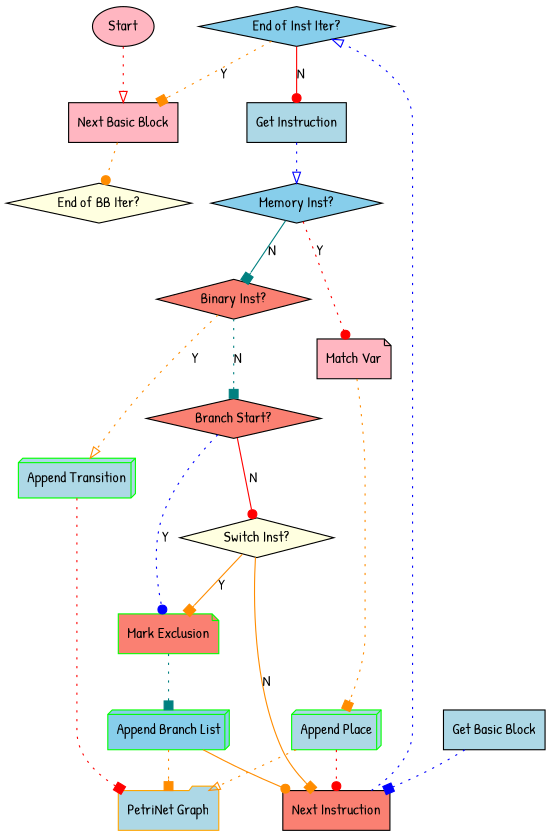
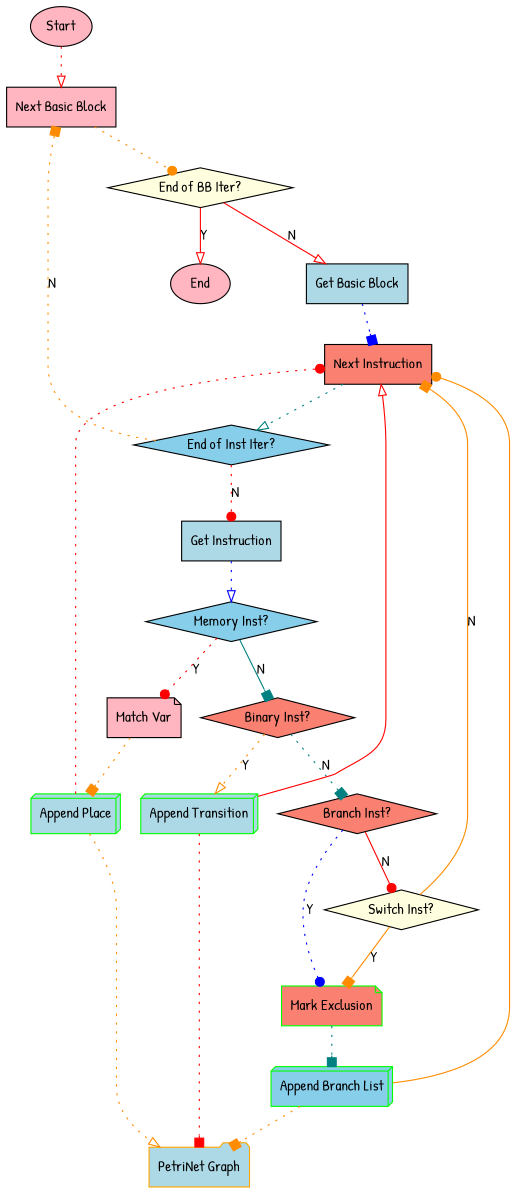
edge "End of Inst Iter?" -> "Get Instruction": style solid -> dotted
edge "End of Inst Iter?" -> "Next Basic Block": label "Y" -> "N"
edge "End of BB Iter?" -> "Get Basic Block": added, label "N"
node "End": added
edge "Next Instruction" -> "End of Inst Iter?": color blue -> teal
node "Branch Start?": label "Branch Start?" -> "Branch Inst?"
edge "Append Transition" -> "Next Instruction": added
